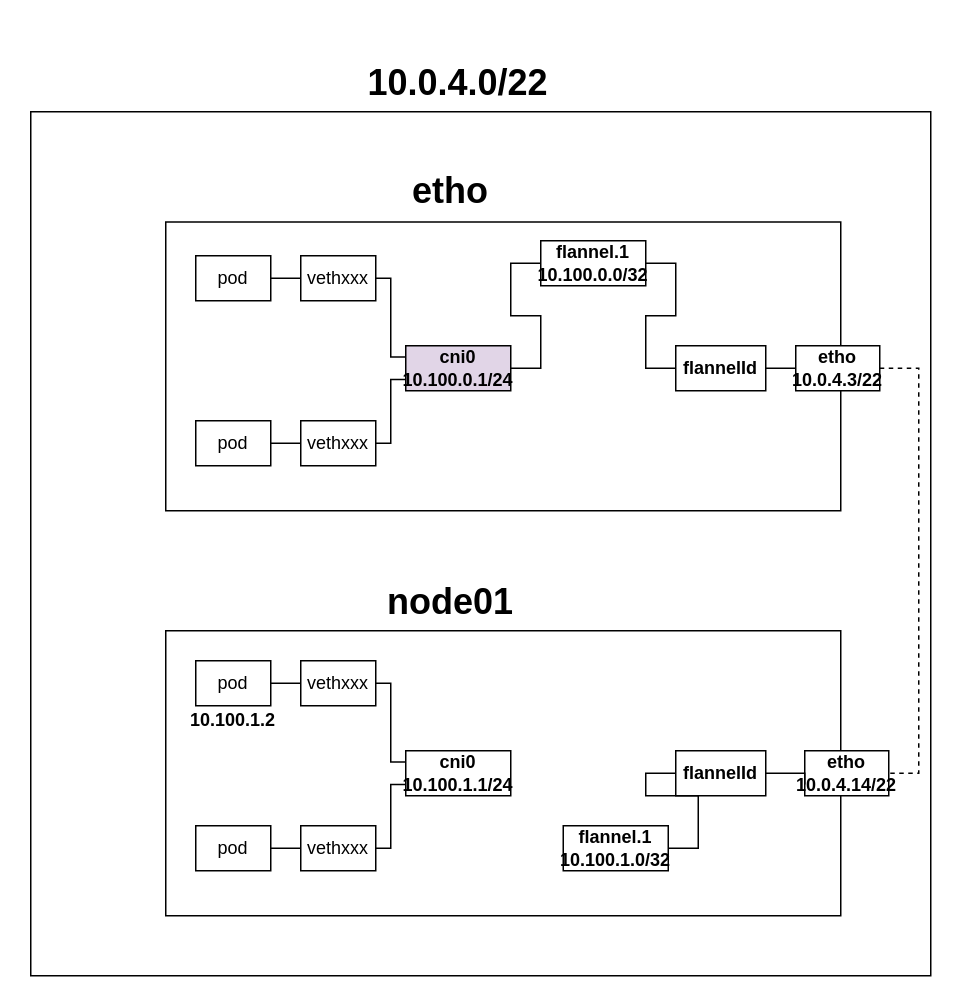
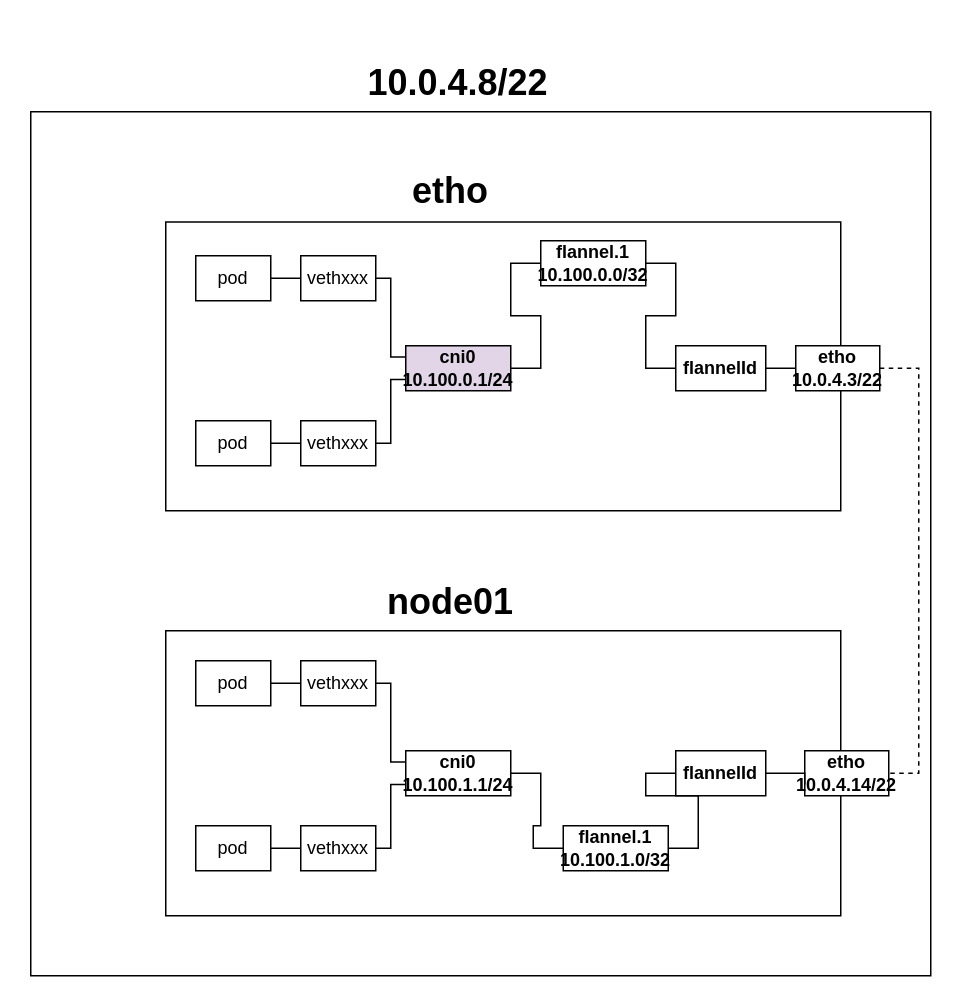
node "10.0.4.0/22": label "10.0.4.0/22" -> "10.0.4.8/22"
node "10.100.1.2": removed
edge "cni0 10.100.1.1/24" -- "flannel.1 10.100.1.0/32": added
